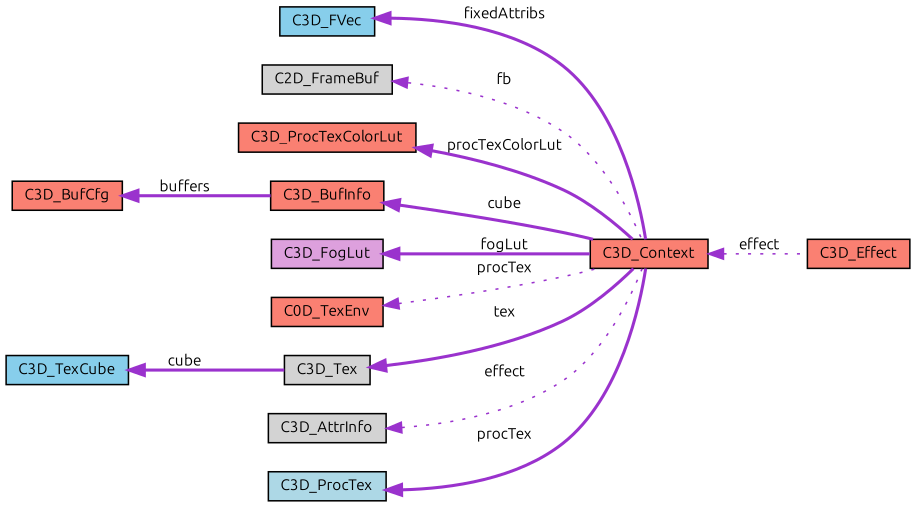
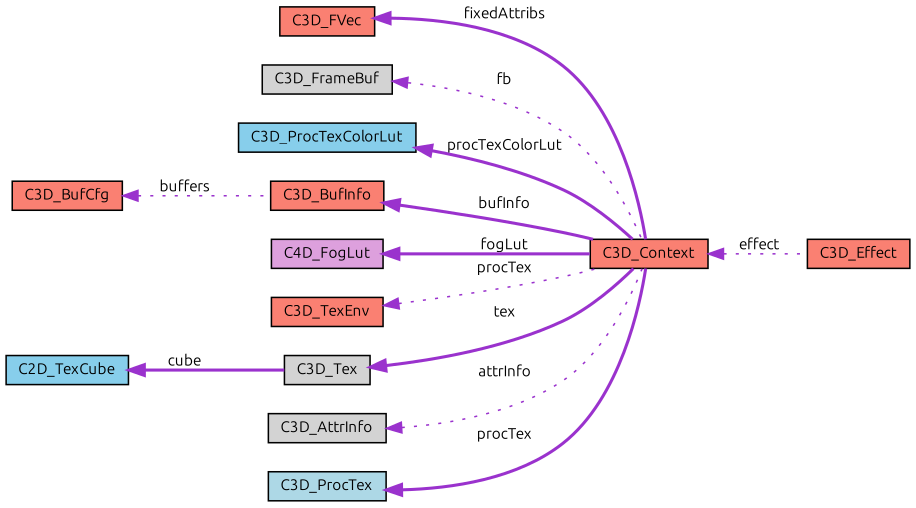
node "C3D_FVec": fillcolor skyblue -> salmon
node "C2D_FrameBuf": label "C2D_FrameBuf" -> "C3D_FrameBuf"
node "C3D_ProcTexColorLut": fillcolor salmon -> skyblue
edge "C3D_BufInfo" -> "C3D_BufCfg": style bold -> dotted
edge "C3D_Context" -> "C3D_BufInfo": label " cube" -> " bufInfo"
node "C3D_FogLut": label "C3D_FogLut" -> "C4D_FogLut"
node "C0D_TexEnv": label "C0D_TexEnv" -> "C3D_TexEnv"
node "C3D_TexCube": label "C3D_TexCube" -> "C2D_TexCube"
edge "C3D_Context" -> "C3D_AttrInfo": label " effect" -> " attrInfo"
